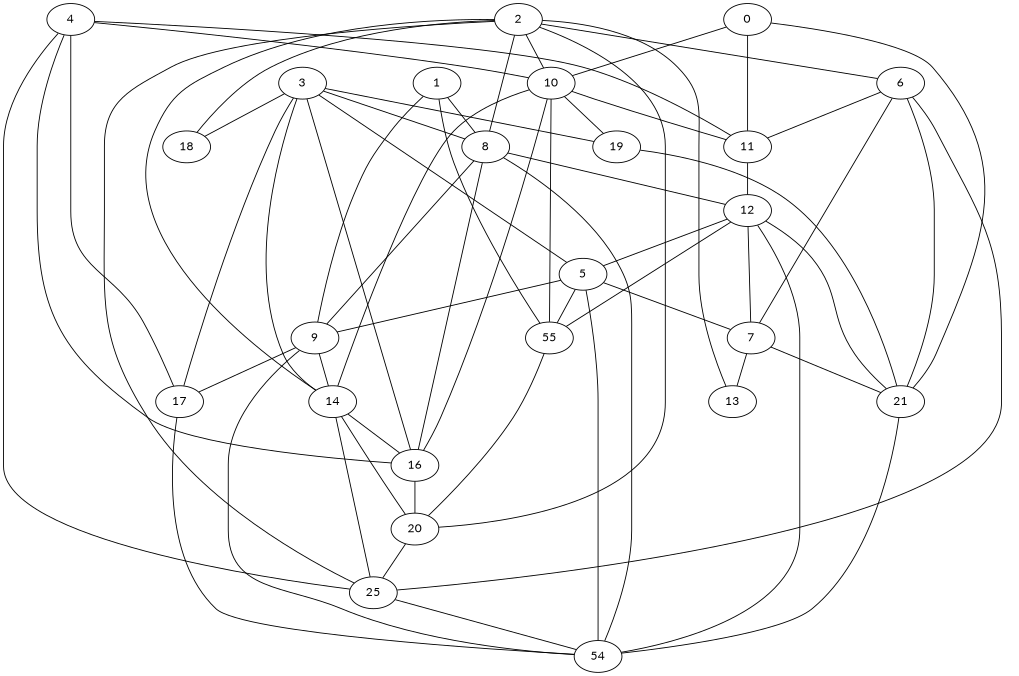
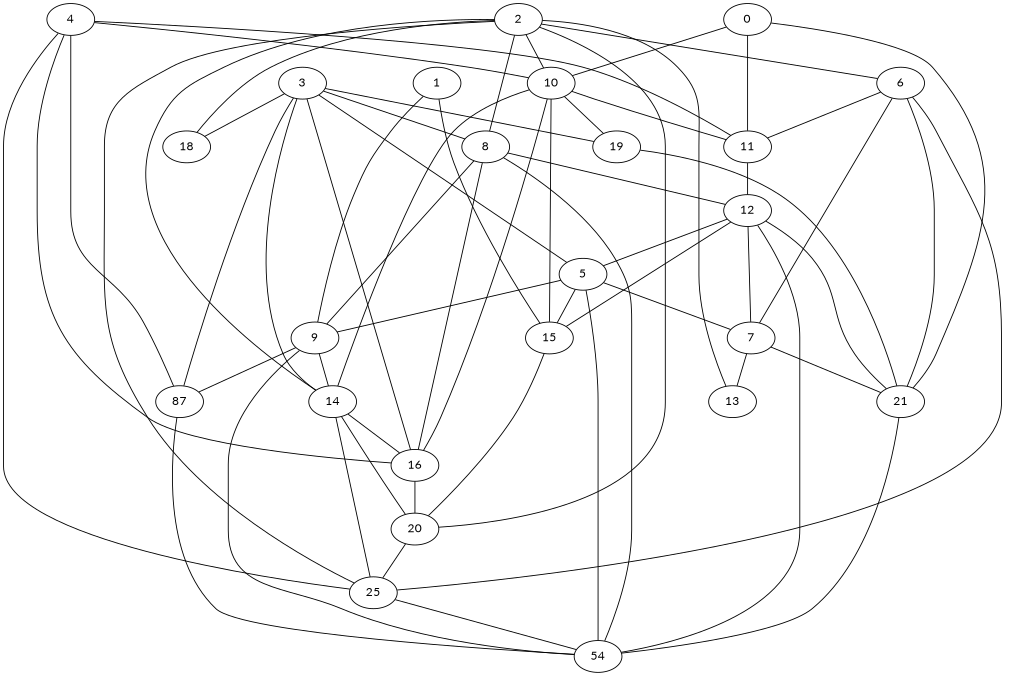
edge "1" -- "8": removed
node "55": label "55" -> "15"
node "17": label "17" -> "87"
